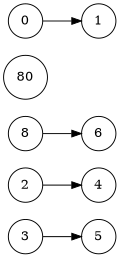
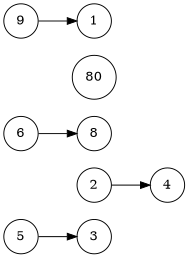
node "0": label "0" -> "9"
edge "8" -> "6": reversed
edge "3" -> "5": reversed
